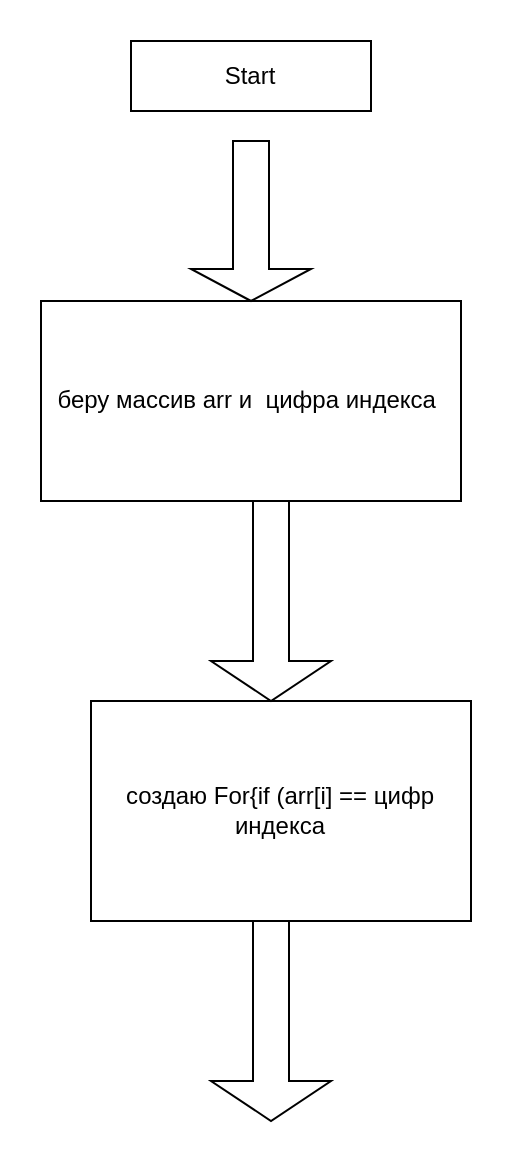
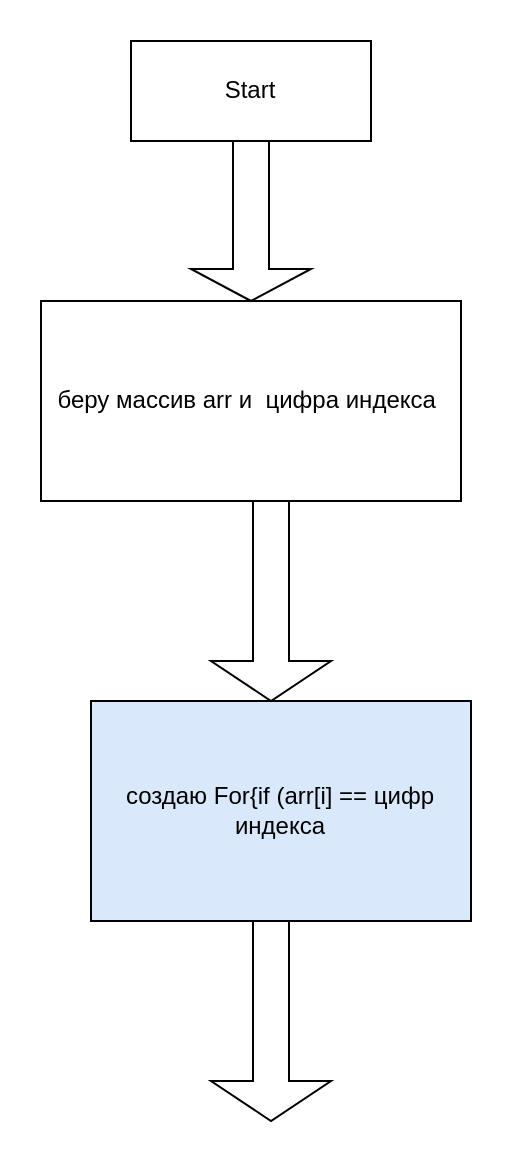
node "Start": size 240x70 -> 240x100
node "создаю For{if (arr[i] == цифр индекса": fillcolor #ffffff -> #dae8fc
